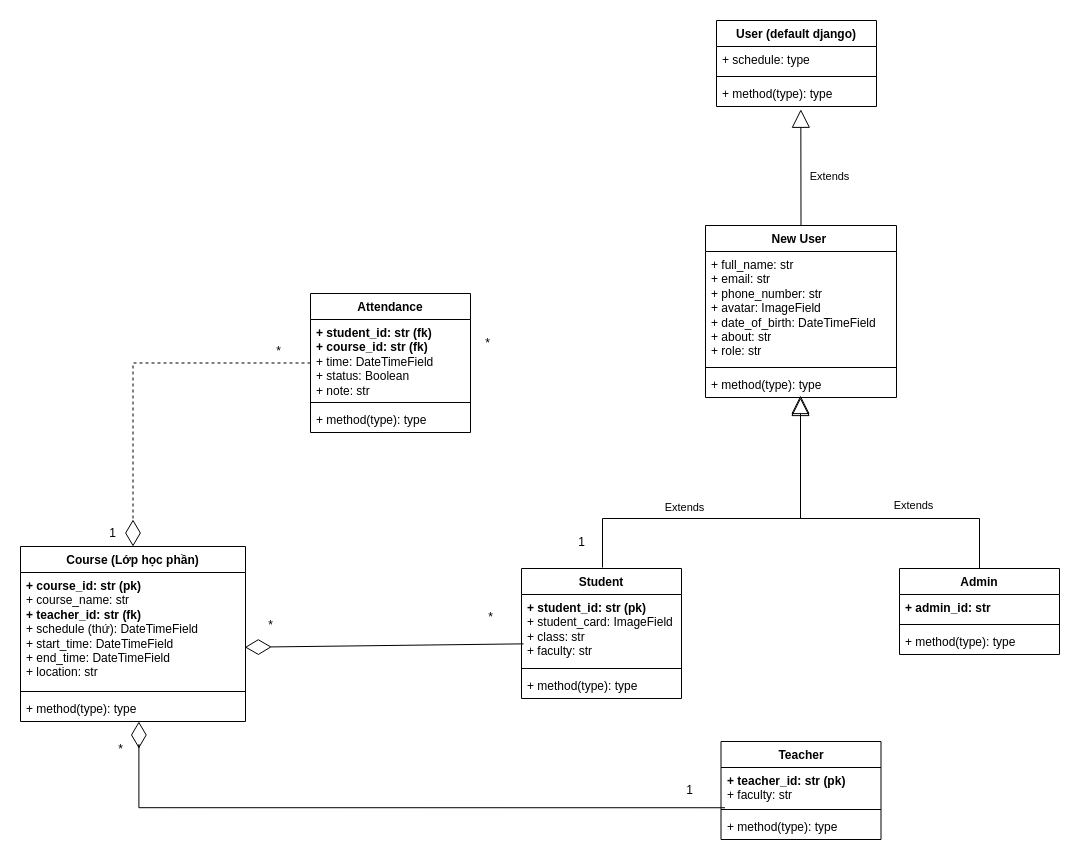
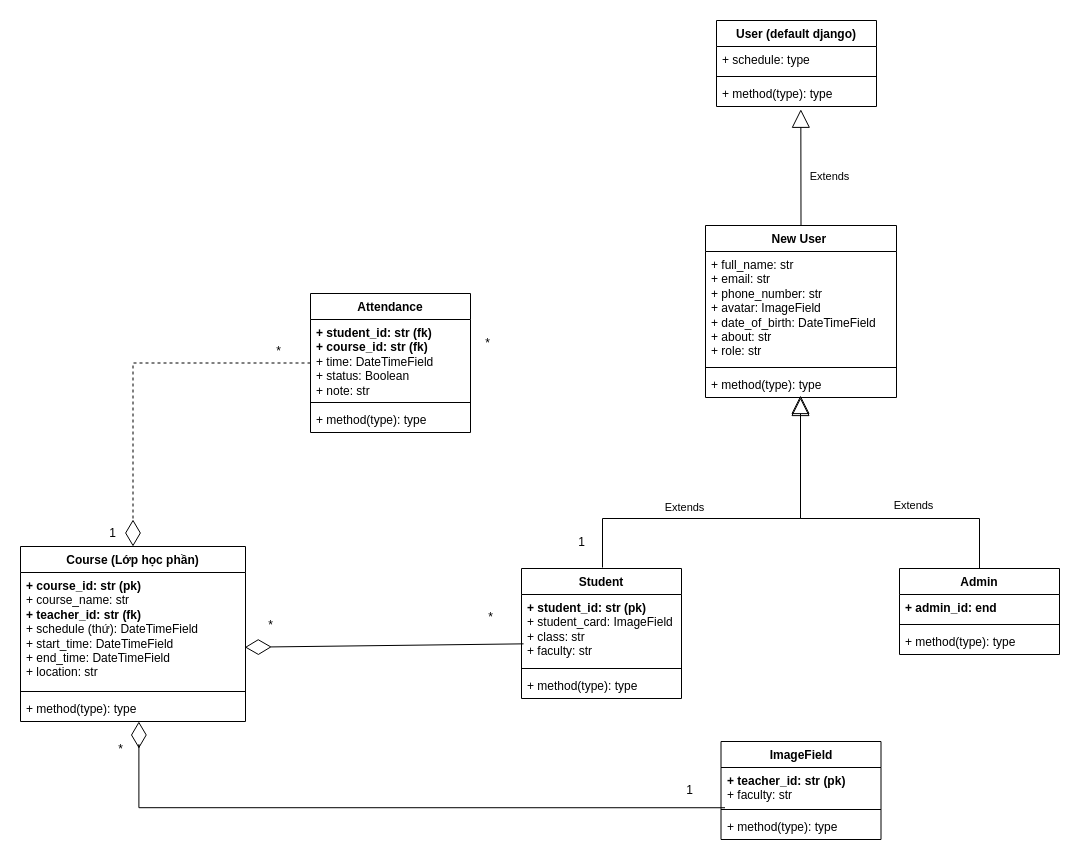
node "+ admin_id: str": label "+ admin_id: str" -> "+ admin_id: end"
node "Teacher": label "Teacher" -> "ImageField"
